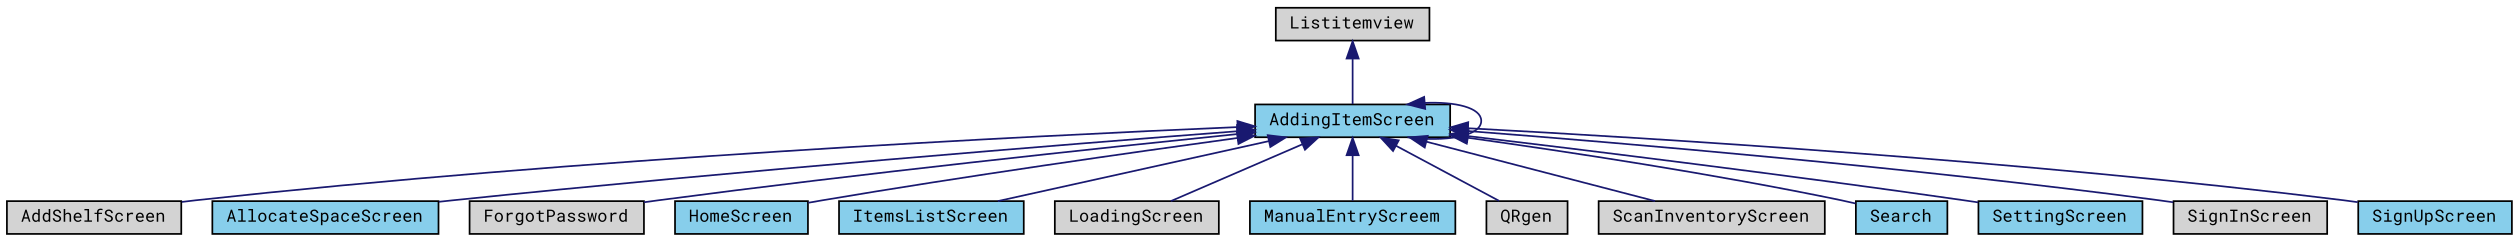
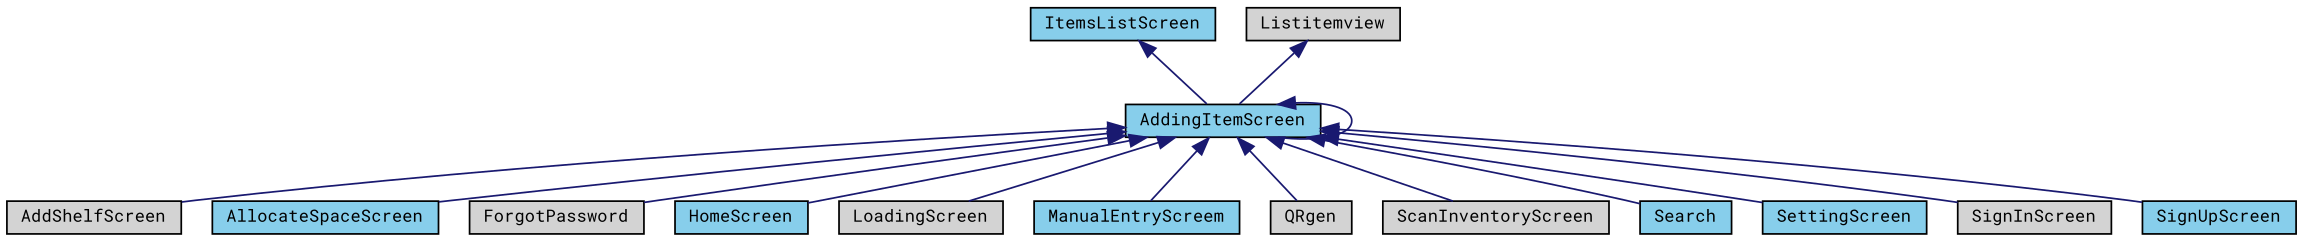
edge "ItemsListScreen" -> "AddingItemScreen": reversed
